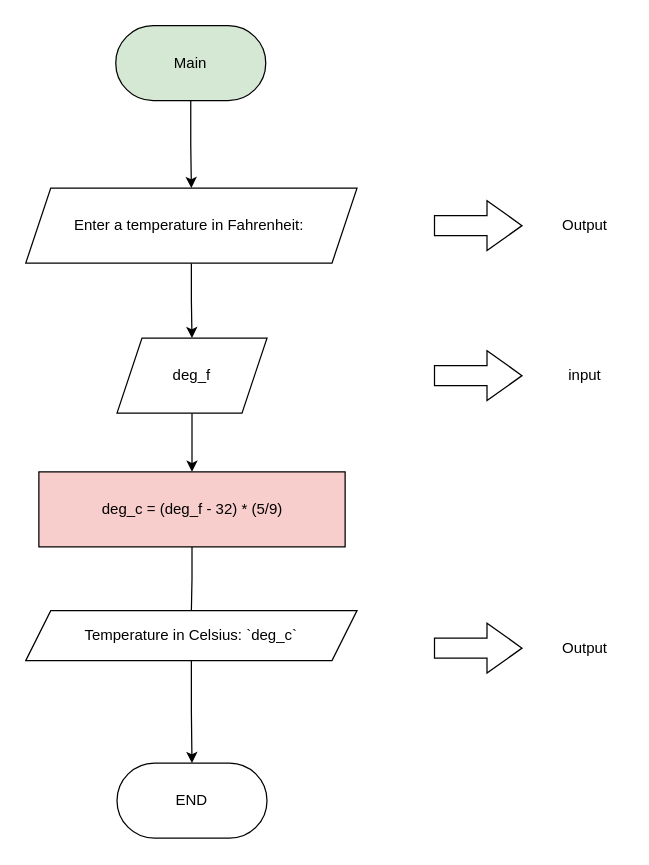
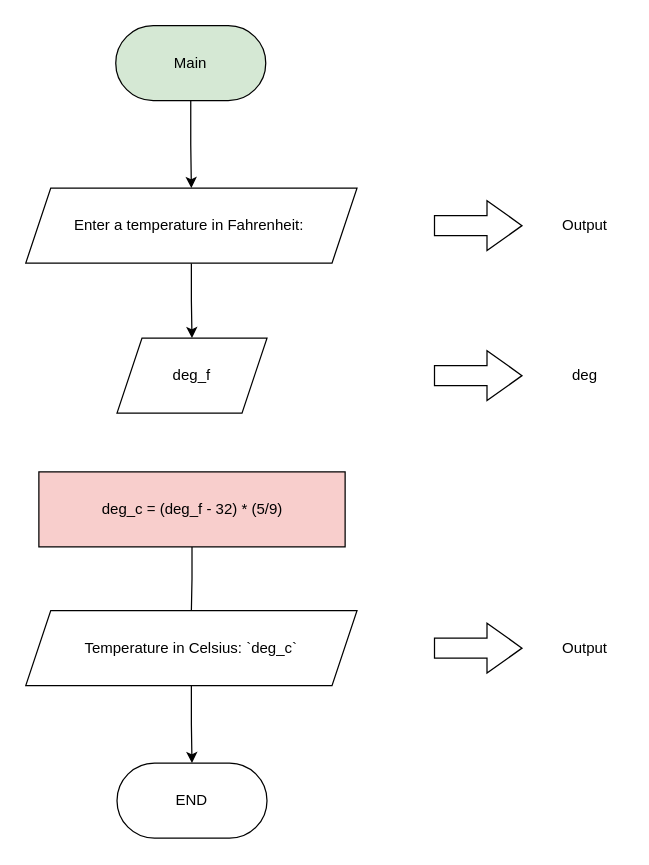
node "input": label "input" -> "deg"
edge "deg_f" -> "deg_c = (deg_f - 32) * (5/9)": removed
node "Temperature in Celsius: `deg_c`": size 331x50 -> 331x75
